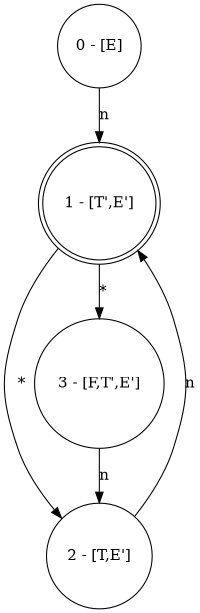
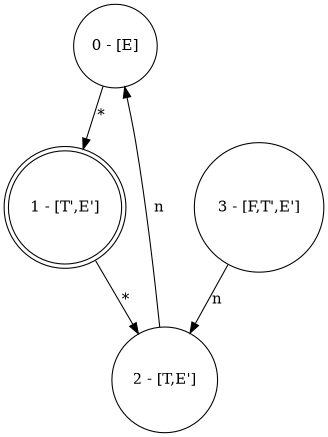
edge "0 - [E]" -> "1 - [T',E']": label "n" -> "*"
edge "1 - [T',E']" -> "3 - [F,T',E']": removed, label "*"
edge "2 - [T,E']" -> "1 - [T',E']": now "2 - [T,E']" -> "0 - [E]"
